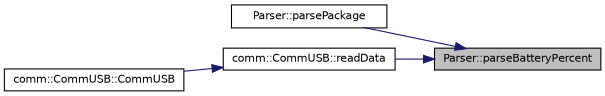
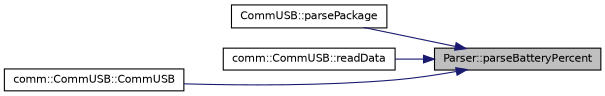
node "Parser::parsePackage": label "Parser::parsePackage" -> "CommUSB::parsePackage"
edge "comm::CommUSB::CommUSB" -> "comm::CommUSB::readData": now "comm::CommUSB::CommUSB" -> "Parser::parseBatteryPercent"
